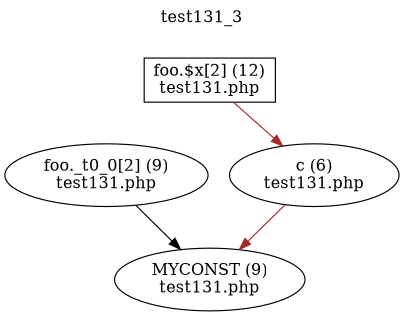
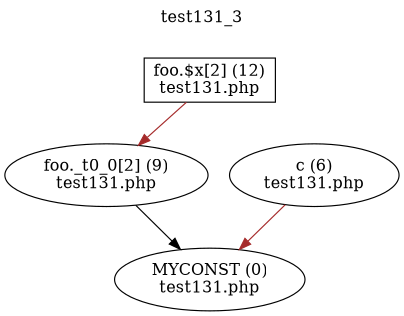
edge "foo.$x[2] (12) test131.php" -> "c (6) test131.php": now "foo.$x[2] (12) test131.php" -> "foo._t0_0[2] (9) test131.php"
node "MYCONST (9) test131.php": label "MYCONST (9) test131.php" -> "MYCONST (0) test131.php"
